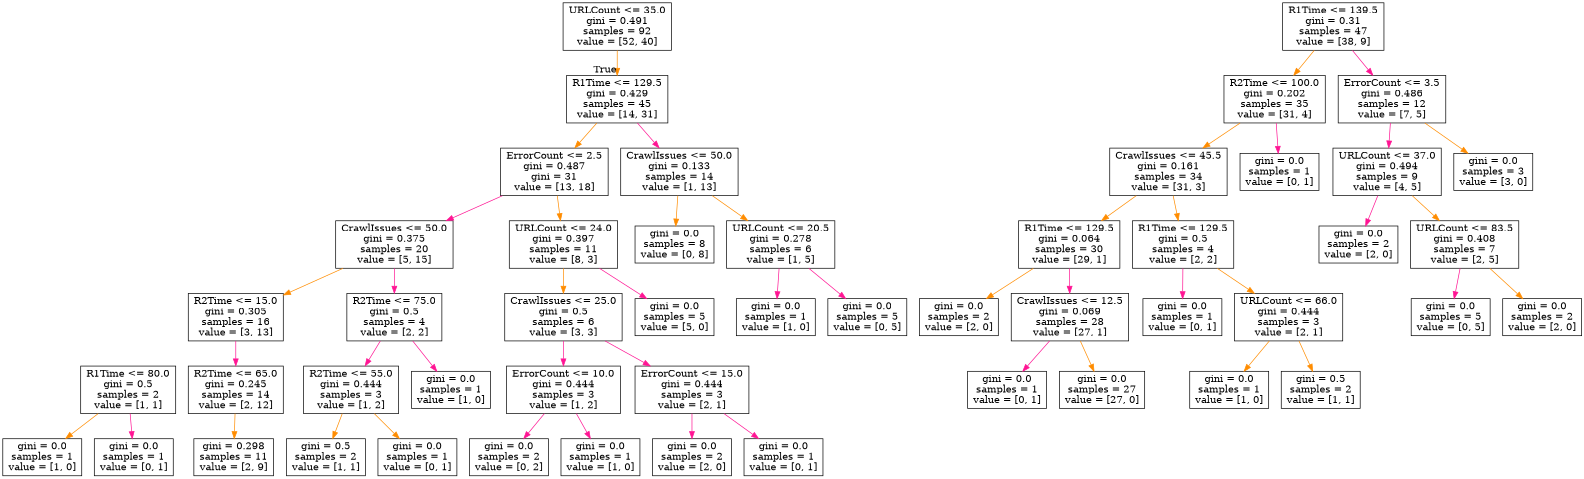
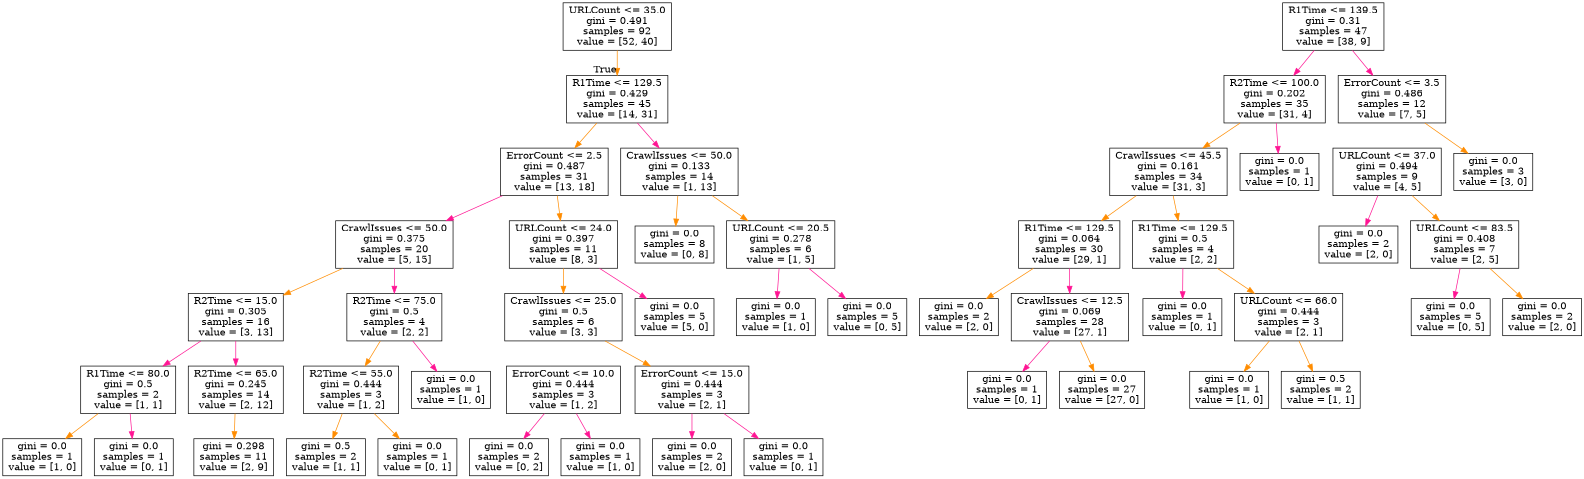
edge "R1Time <= 139.5 gini = 0.31 samples = 47 value = [38, 9]" -> "R2Time <= 100.0 gini = 0.202 samples = 35 value = [31, 4]": color darkorange -> deeppink
edge "ErrorCount <= 3.5 gini = 0.486 samples = 12 value = [7, 5]" -> "URLCount <= 37.0 gini = 0.494 samples = 9 value = [4, 5]": removed
node "ErrorCount <= 2.5 gini = 0.487 gini = 31 value = [13, 18]": label "ErrorCount <= 2.5 gini = 0.487 gini = 31 value = [13, 18]" -> "ErrorCount <= 2.5 gini = 0.487 samples = 31 value = [13, 18]"
edge "R2Time <= 75.0 gini = 0.5 samples = 4 value = [2, 2]" -> "R2Time <= 55.0 gini = 0.444 samples = 3 value = [1, 2]": color deeppink -> darkorange
edge "CrawlIssues <= 25.0 gini = 0.5 samples = 6 value = [3, 3]" -> "ErrorCount <= 10.0 gini = 0.444 samples = 3 value = [1, 2]": removed
edge "R2Time <= 15.0 gini = 0.305 samples = 16 value = [3, 13]" -> "R1Time <= 80.0 gini = 0.5 samples = 2 value = [1, 1]": added
edge "CrawlIssues <= 25.0 gini = 0.5 samples = 6 value = [3, 3]" -> "ErrorCount <= 15.0 gini = 0.444 samples = 3 value = [2, 1]": color deeppink -> darkorange
